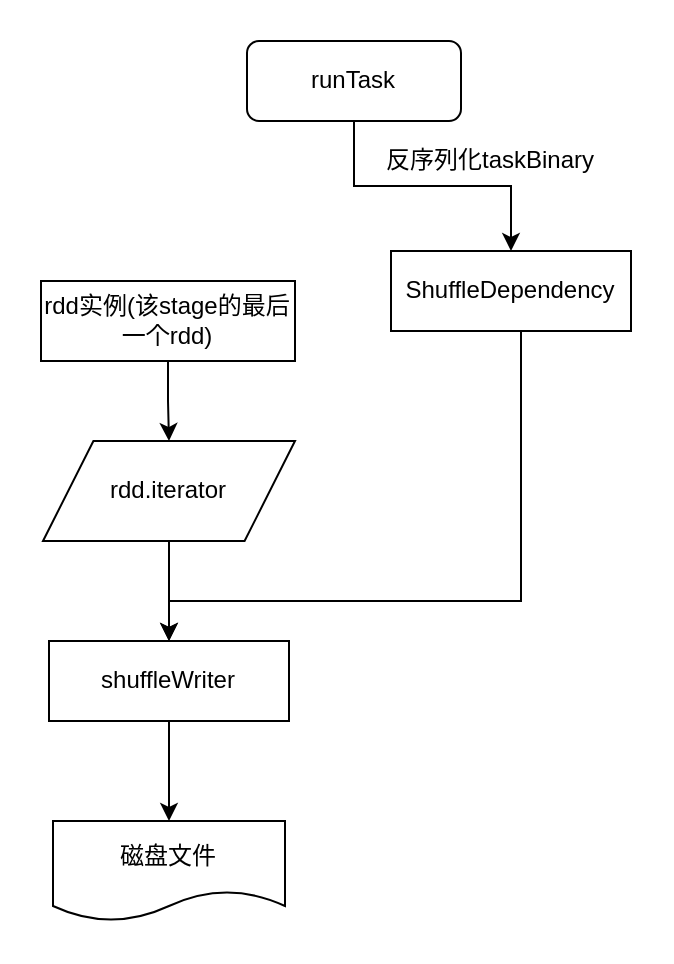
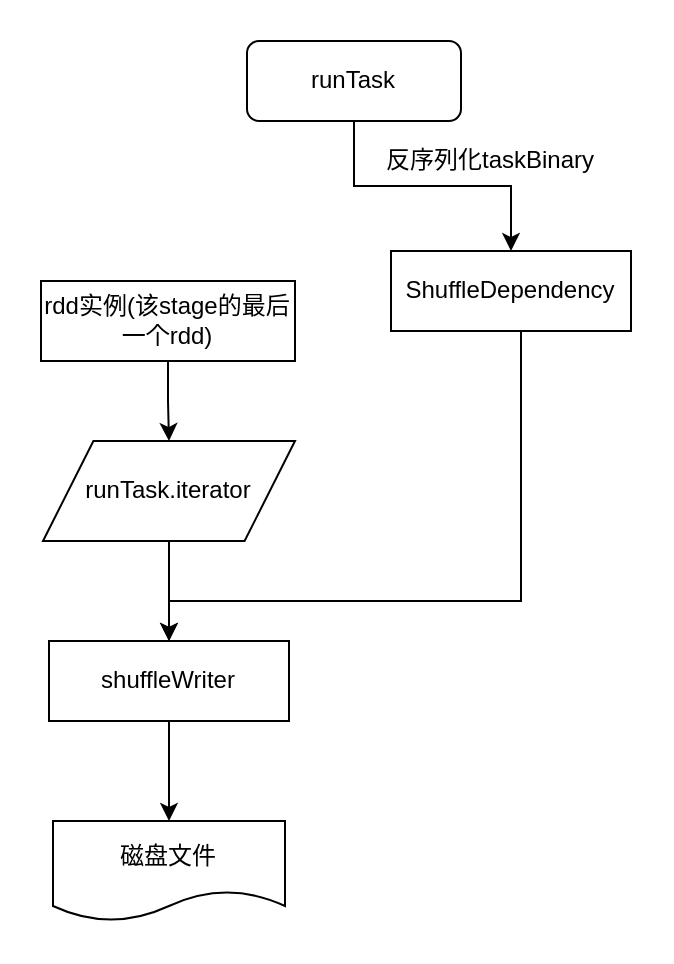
node "rdd.iterator": label "rdd.iterator" -> "runTask.iterator"
